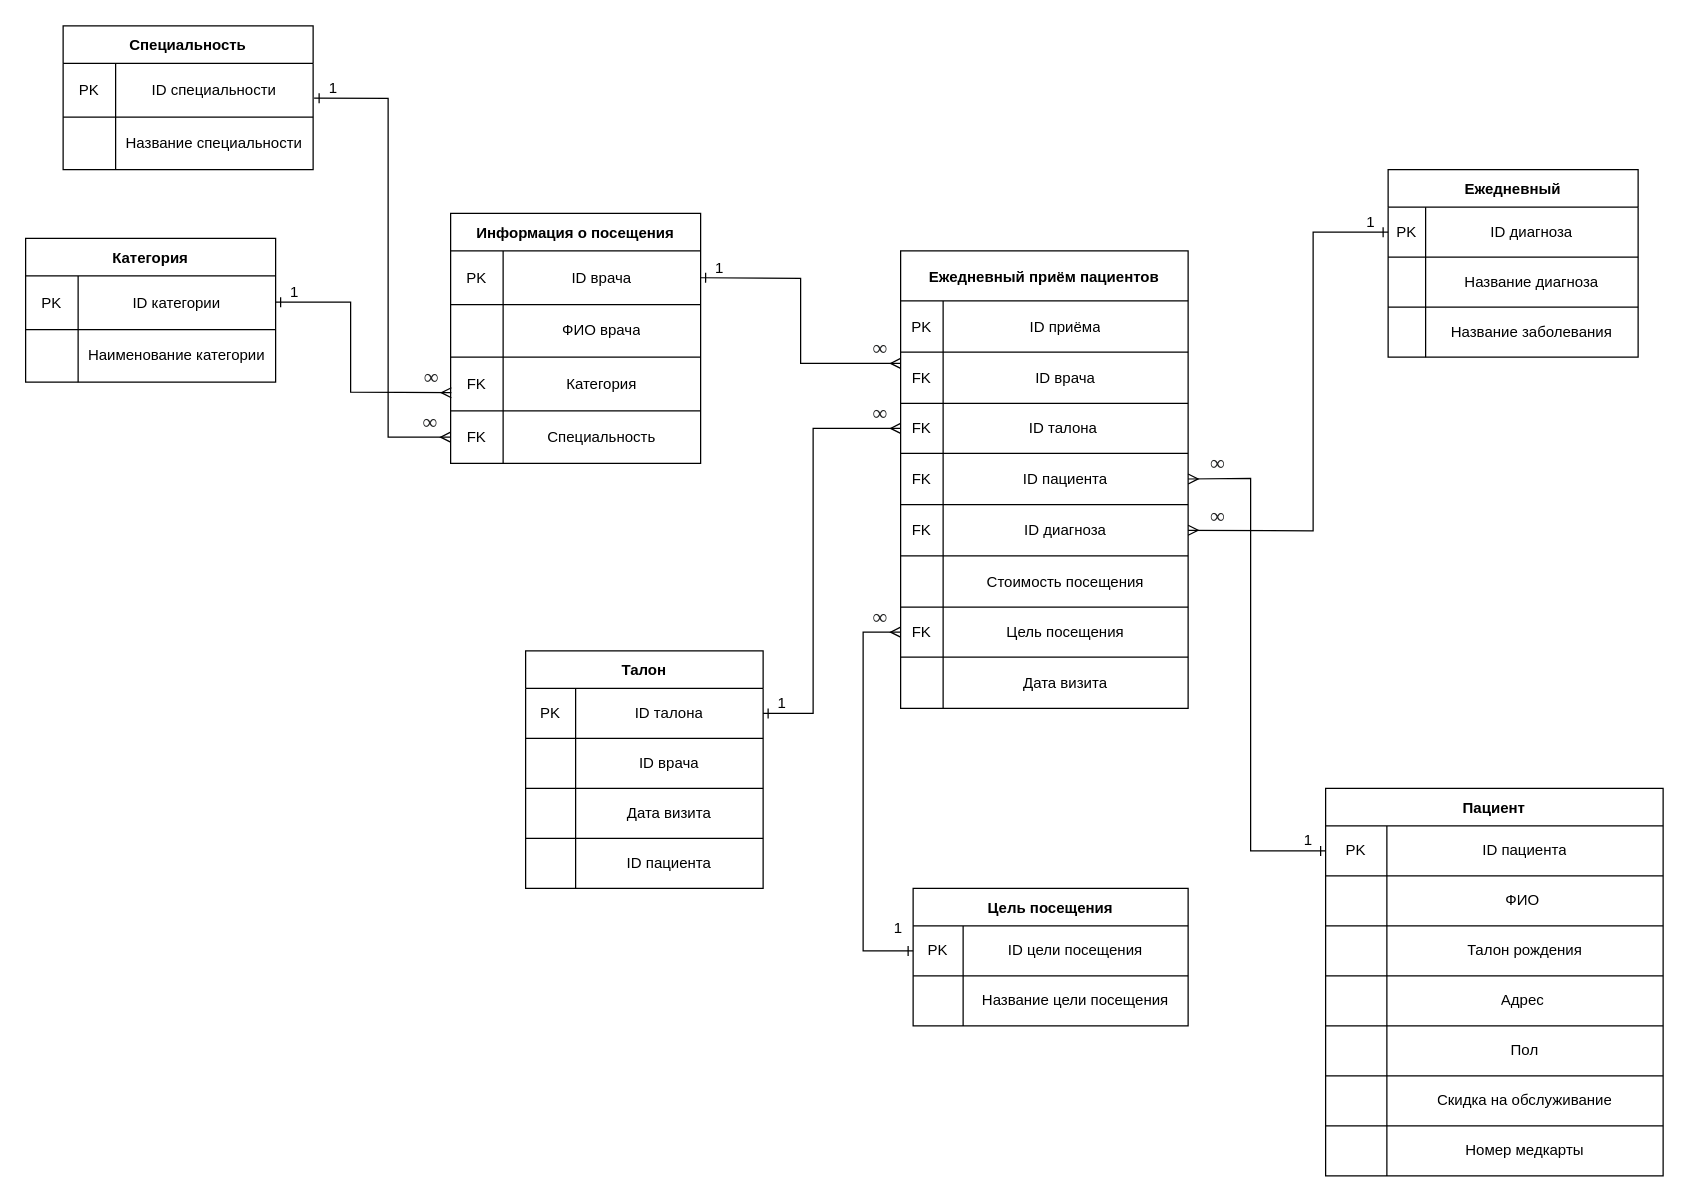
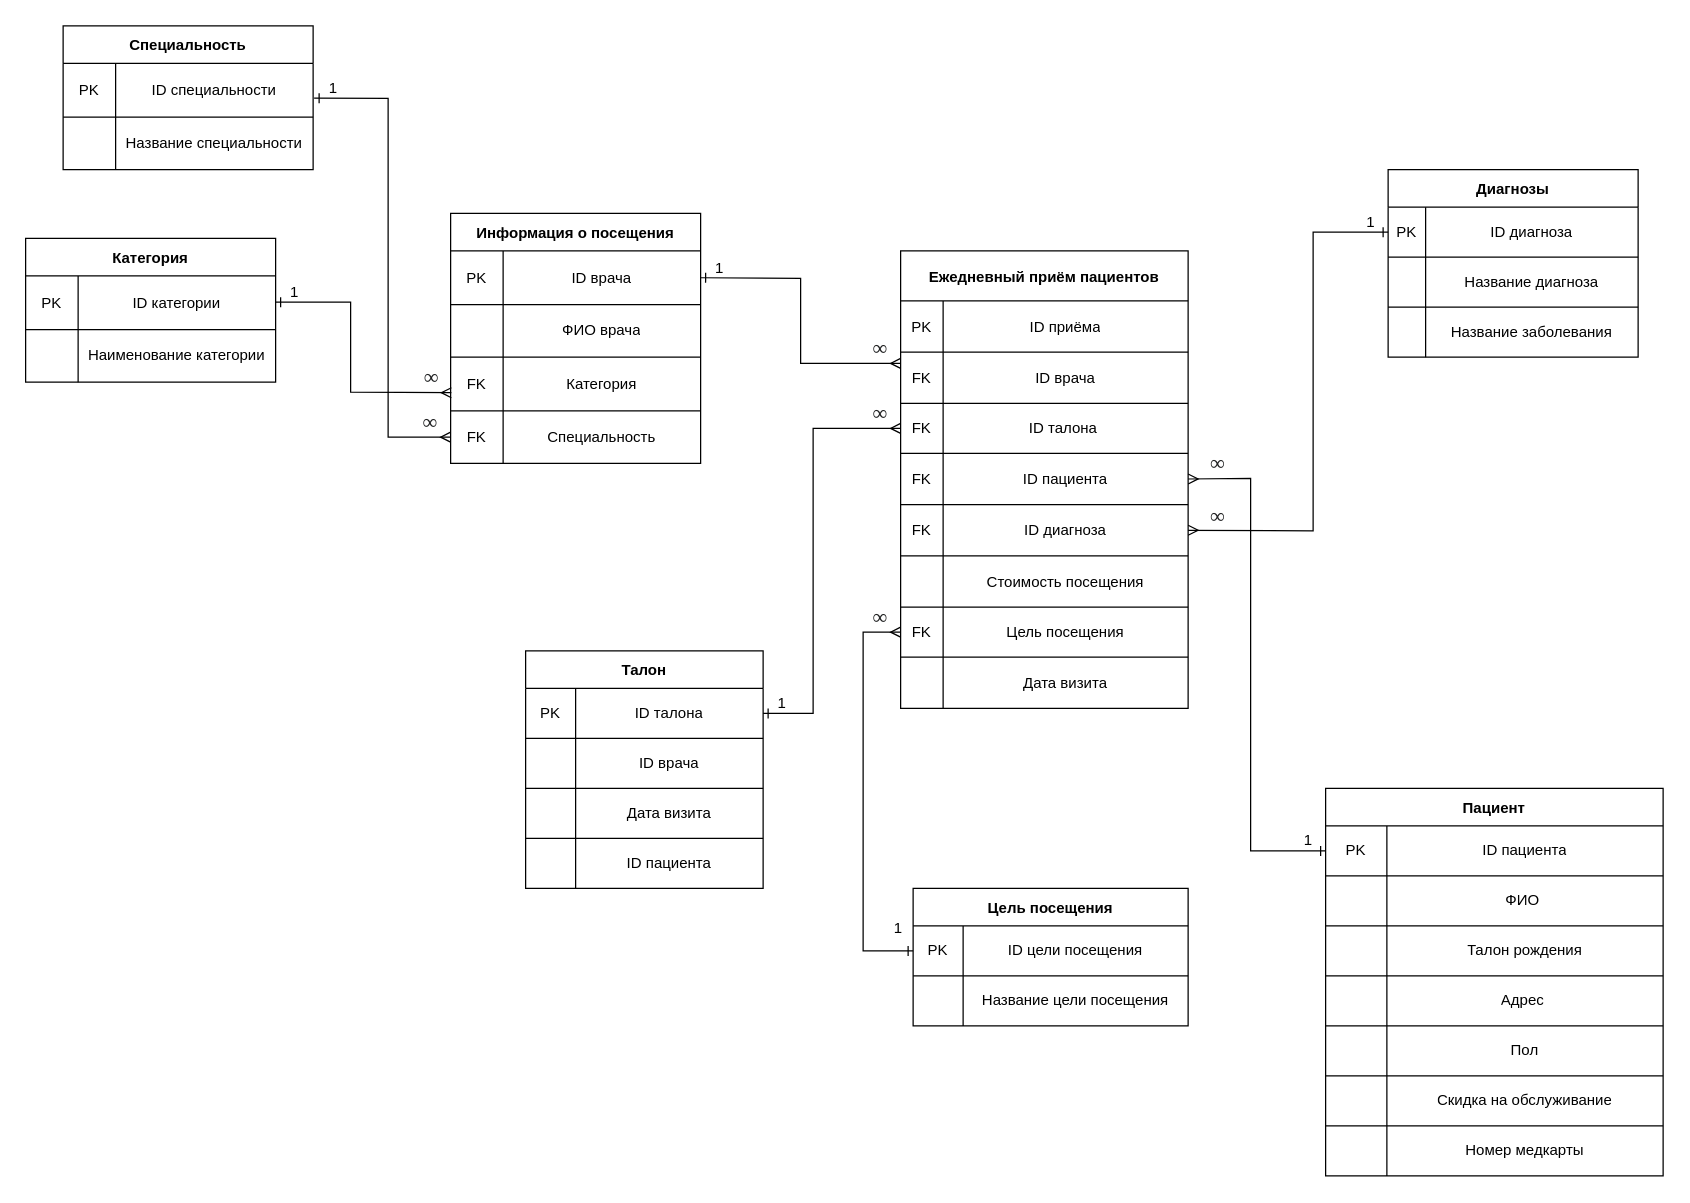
node "Ежедневный": label "Ежедневный" -> "Диагнозы"
